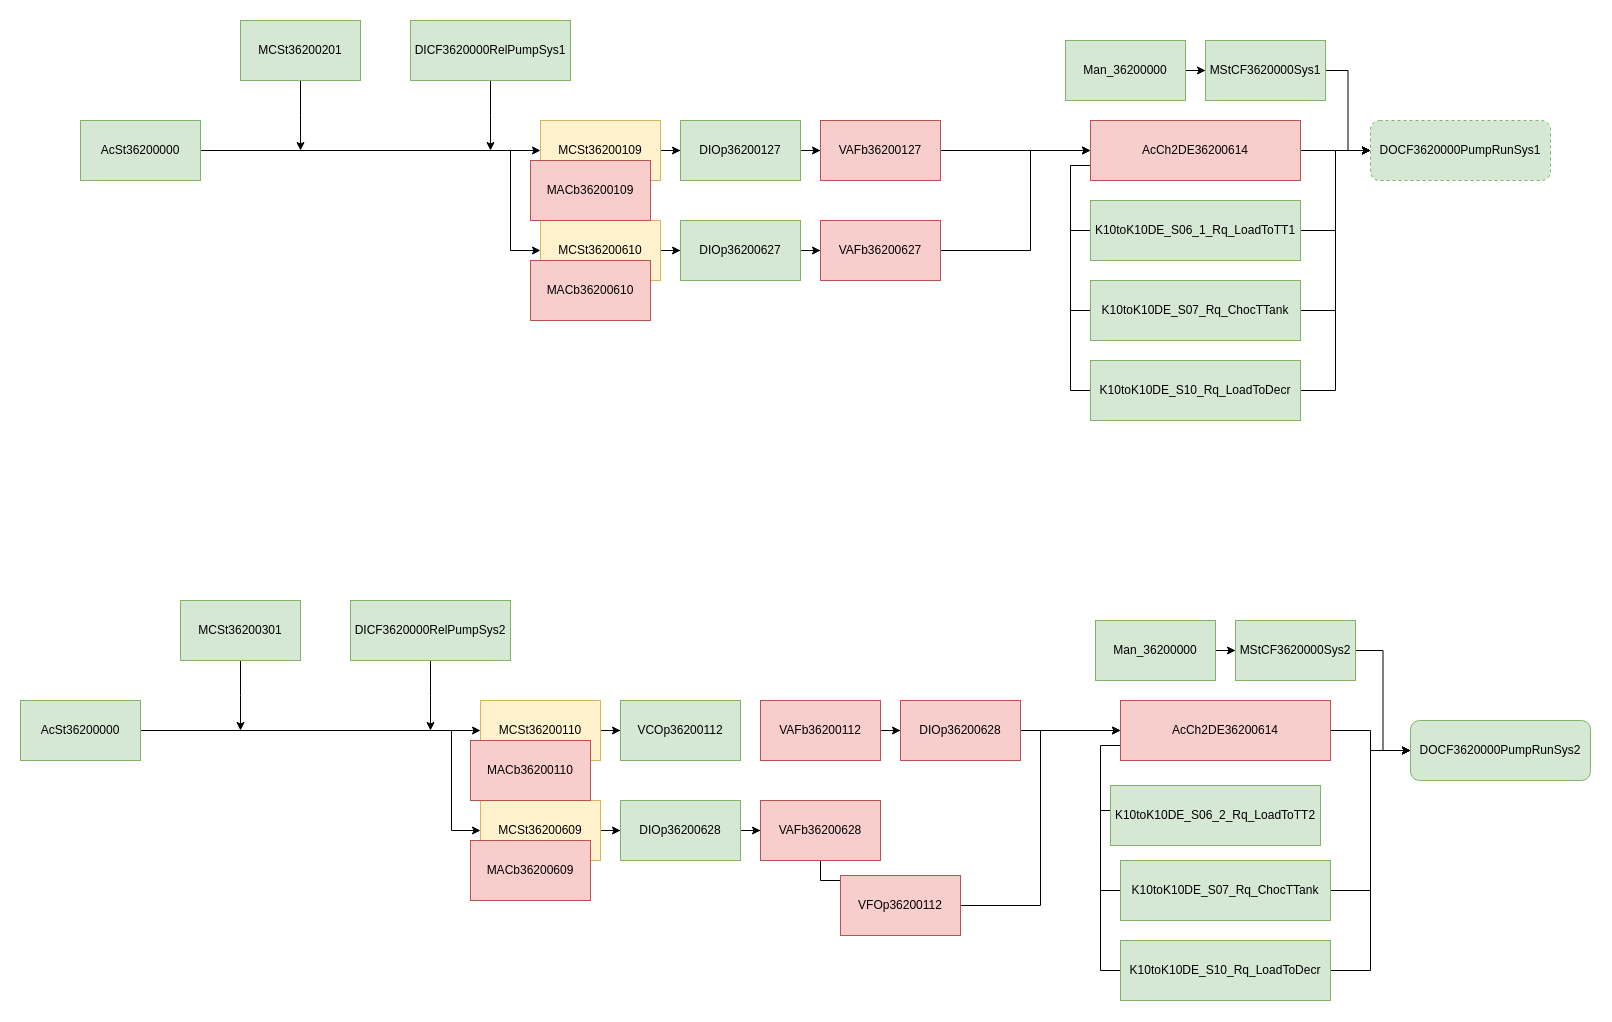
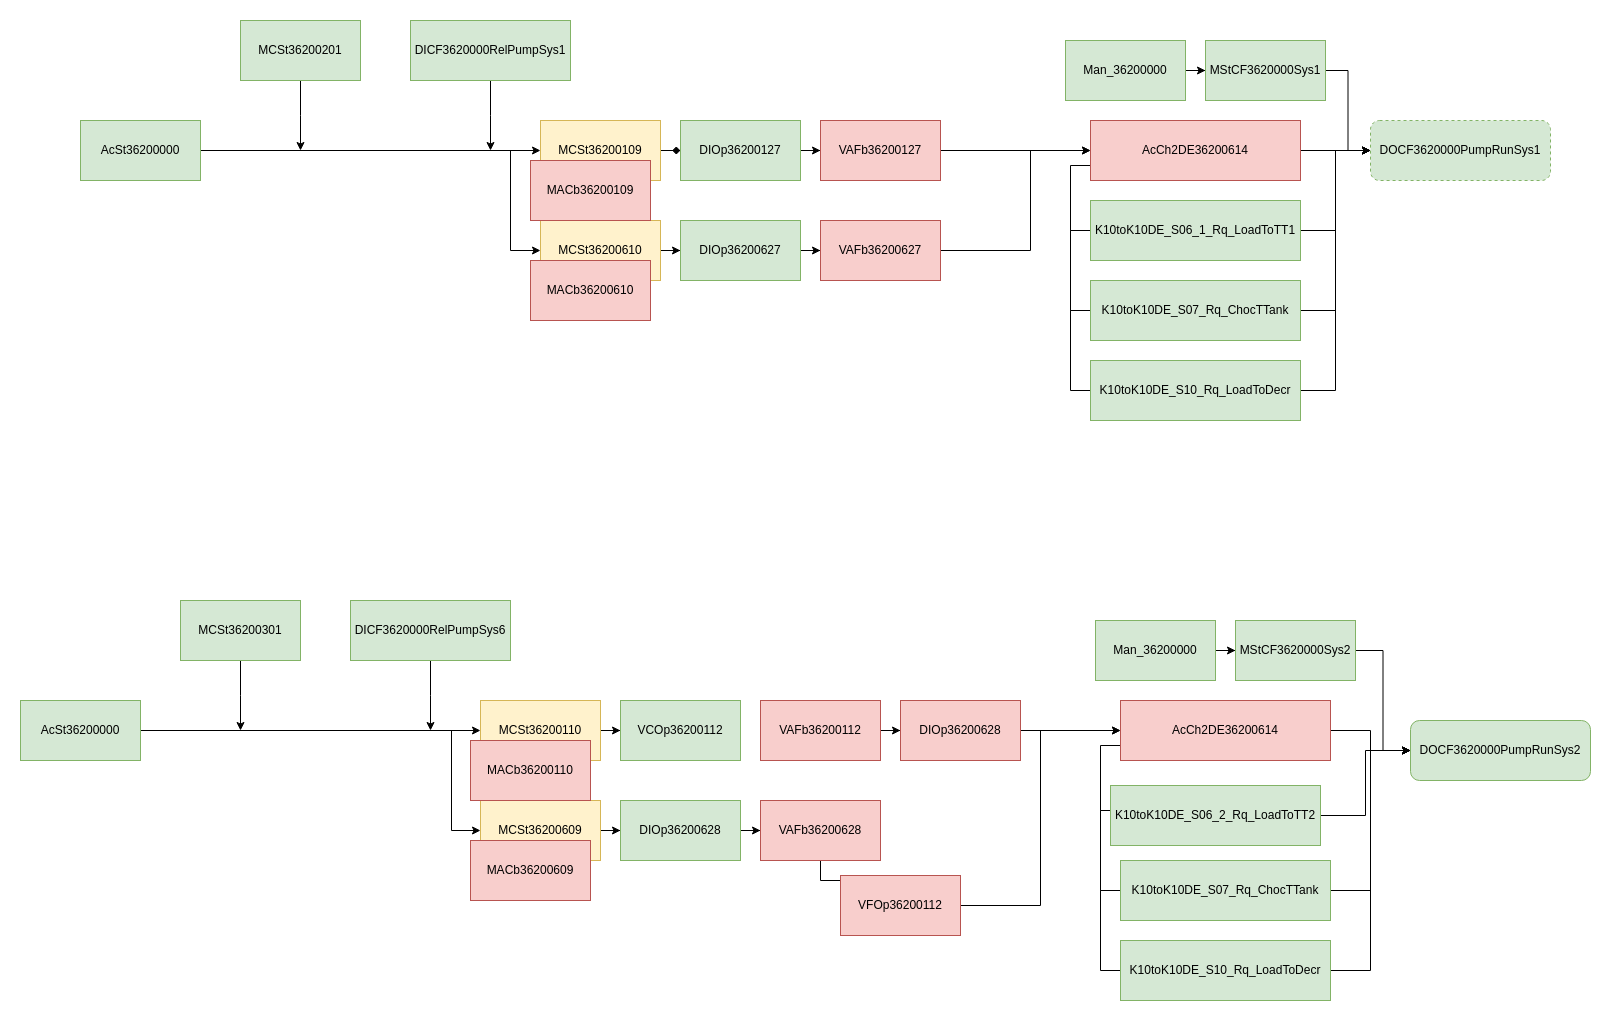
edge "MCSt36200109" -> "DIOp36200127": arrowhead classic -> diamond
node "DICF3620000RelPumpSys2": label "DICF3620000RelPumpSys2" -> "DICF3620000RelPumpSys6"
edge "K10toK10DE_S06_2_Rq_LoadToTT2" -> "DOCF3620000PumpRunSys2": added
